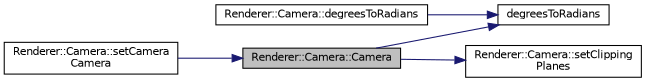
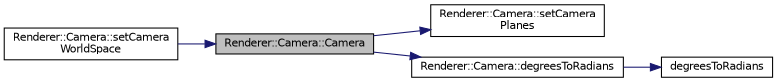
edge "Renderer::Camera::Camera" -> "degreesToRadians": now "Renderer::Camera::Camera" -> "Renderer::Camera::degreesToRadians"
node "Renderer::Camera::setCamera Camera": label "Renderer::Camera::setCamera Camera" -> "Renderer::Camera::setCamera WorldSpace"
node "Renderer::Camera::setClipping Planes": label "Renderer::Camera::setClipping Planes" -> "Renderer::Camera::setCamera Planes"
